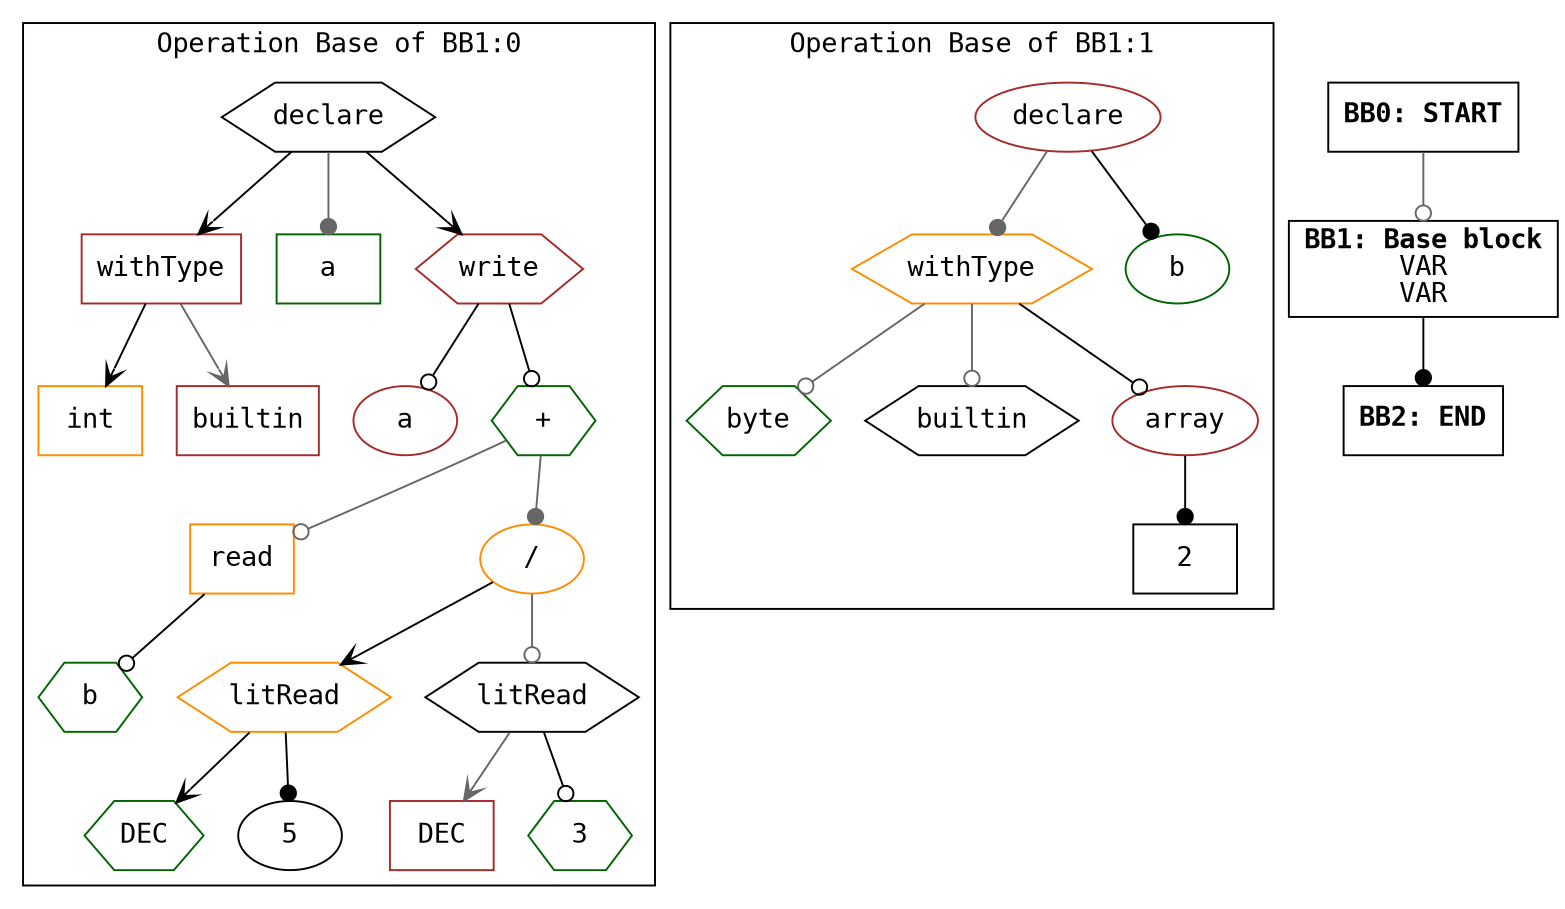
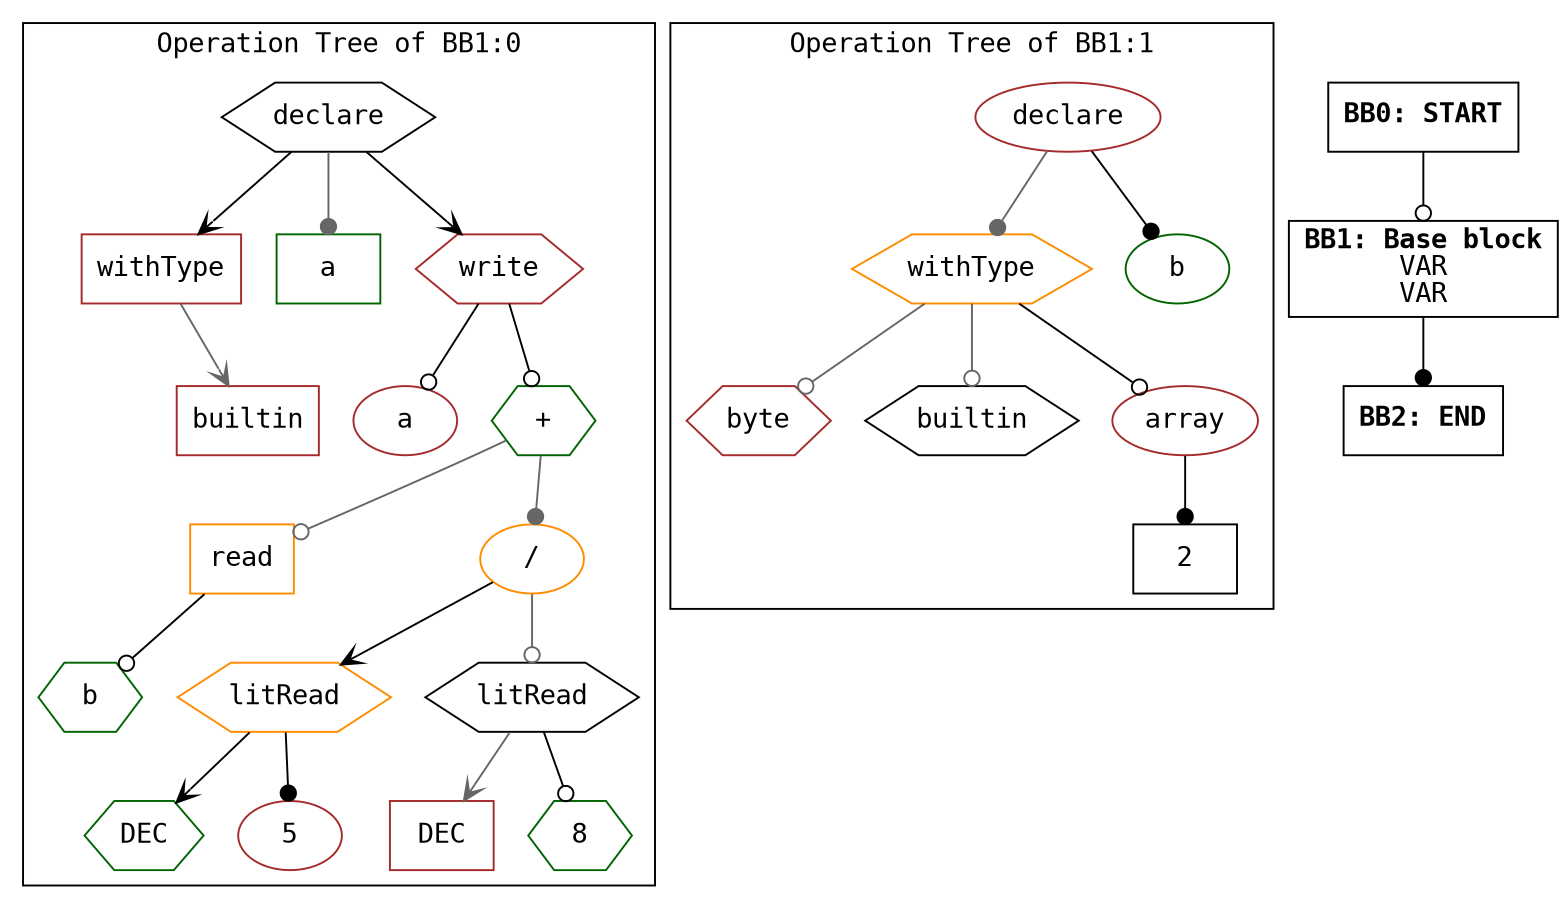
cluster "Operation Base of BB1:0": label "Operation Base of BB1:0" -> "Operation Tree of BB1:0"
cluster "Operation Base of BB1:1": label "Operation Base of BB1:1" -> "Operation Tree of BB1:1"
edge "BB0: START" -> "BB1: Base block": color gray40 -> black
node "int": removed
node "byte": color darkgreen -> brown
node "5": color black -> brown
node "3": label "3" -> "8"
